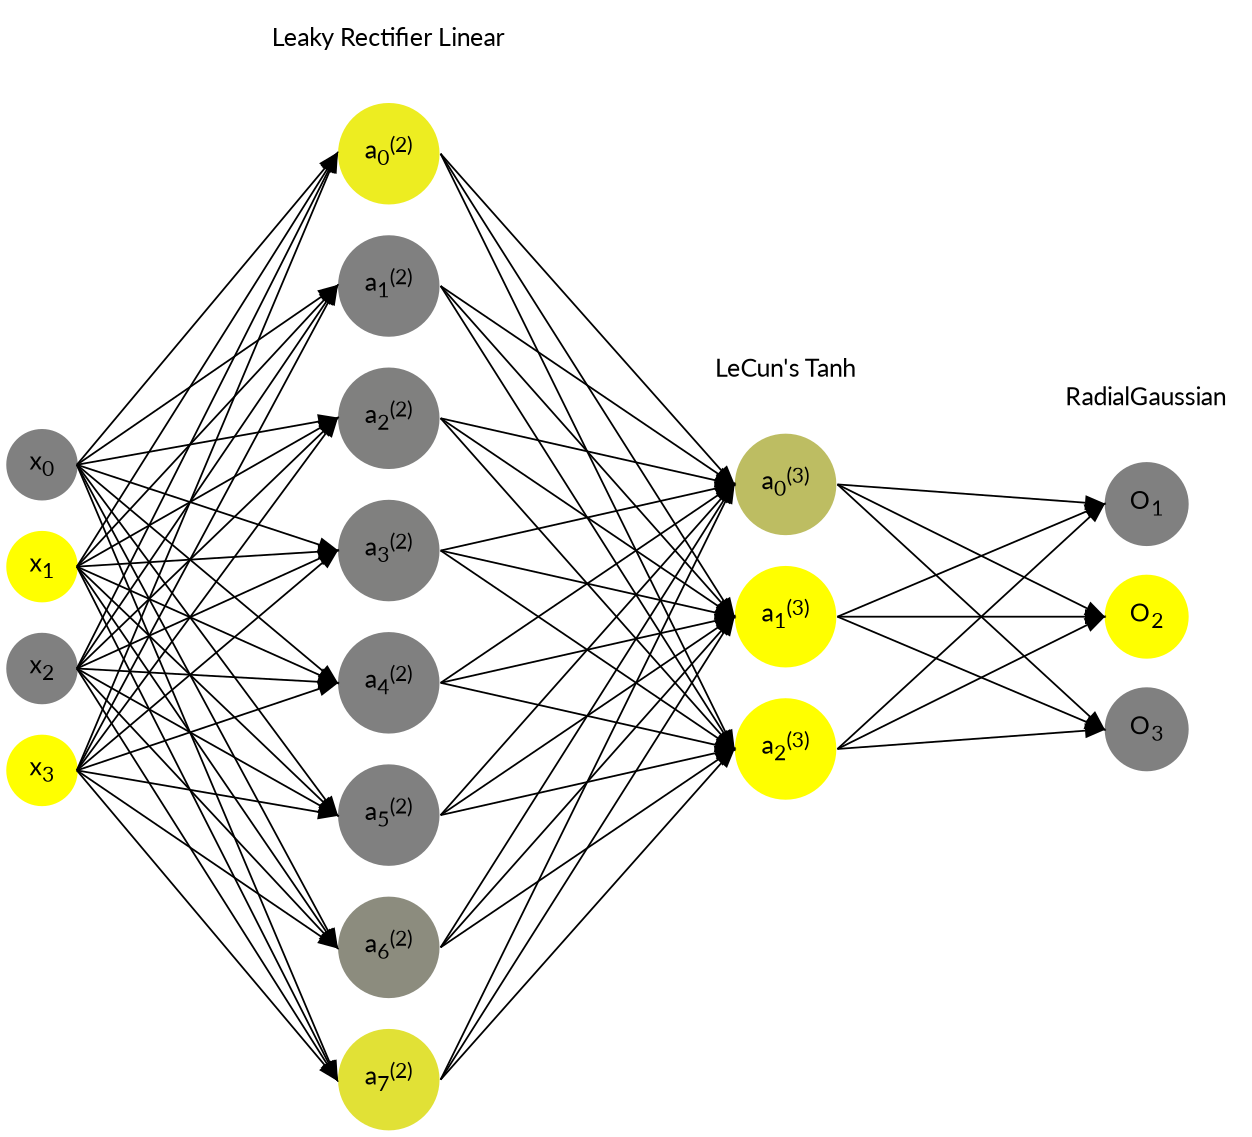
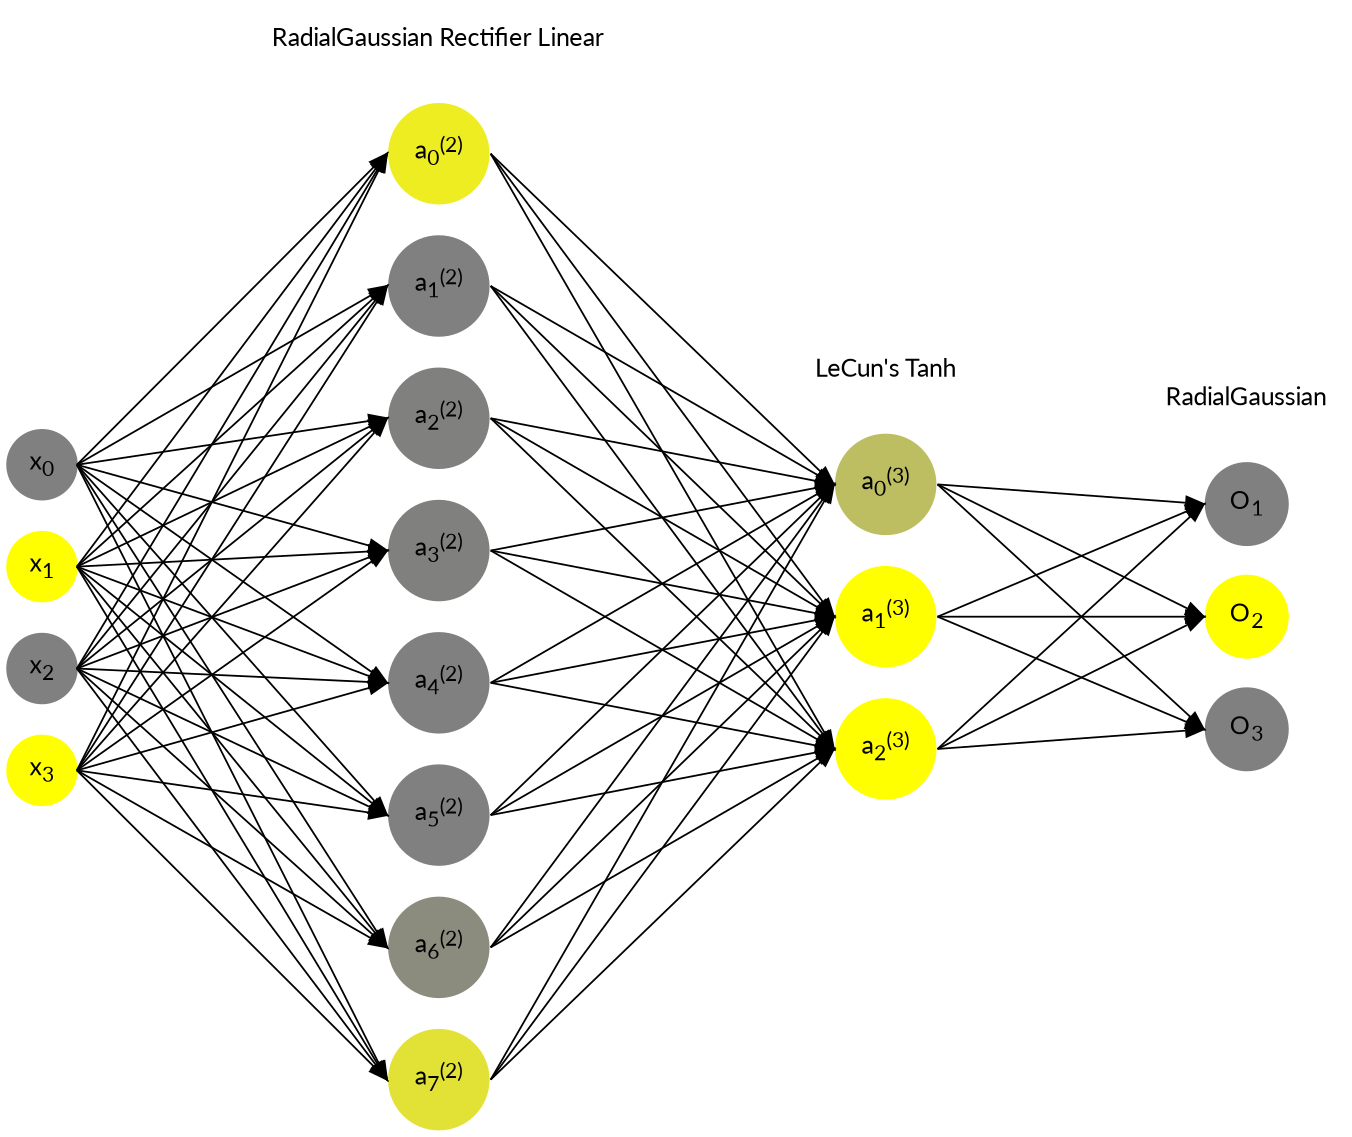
node "Leaky Rectifier Linear": label "Leaky Rectifier Linear" -> "RadialGaussian Rectifier Linear"
